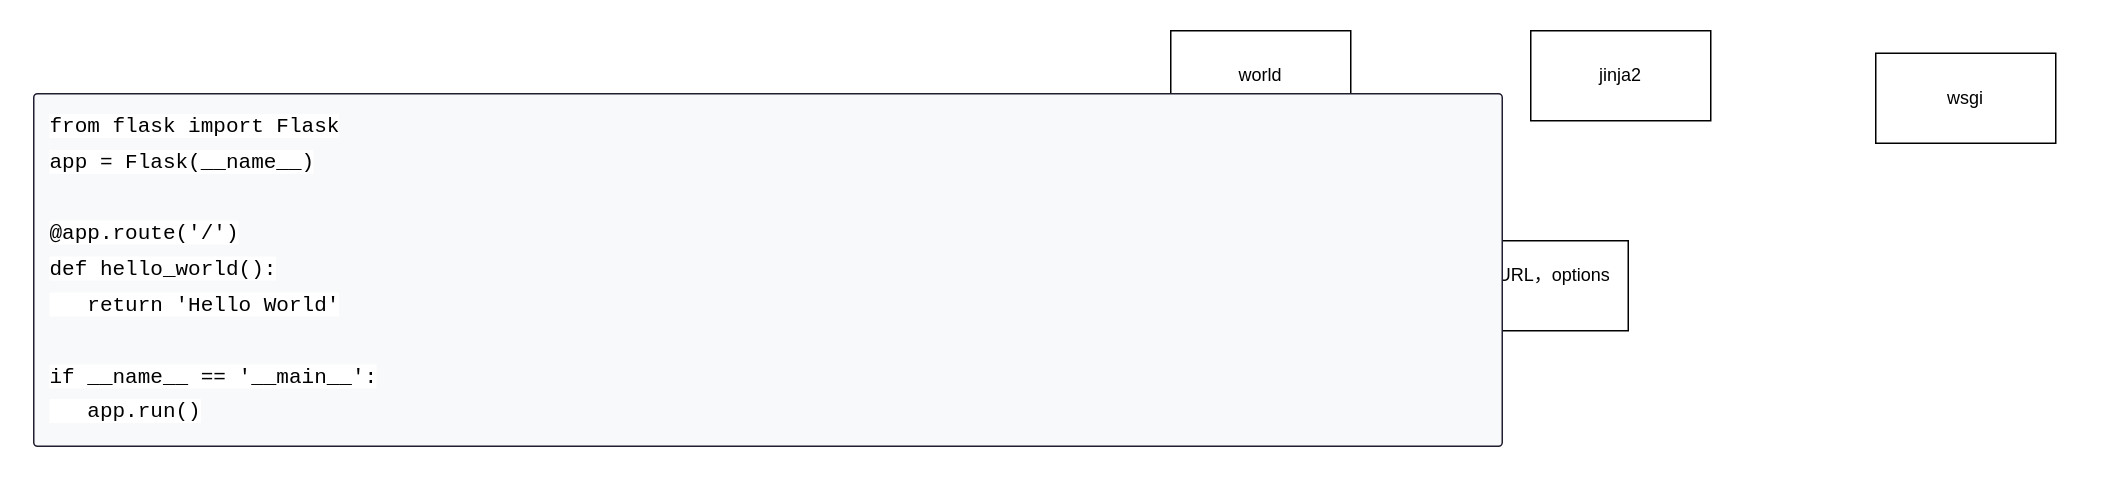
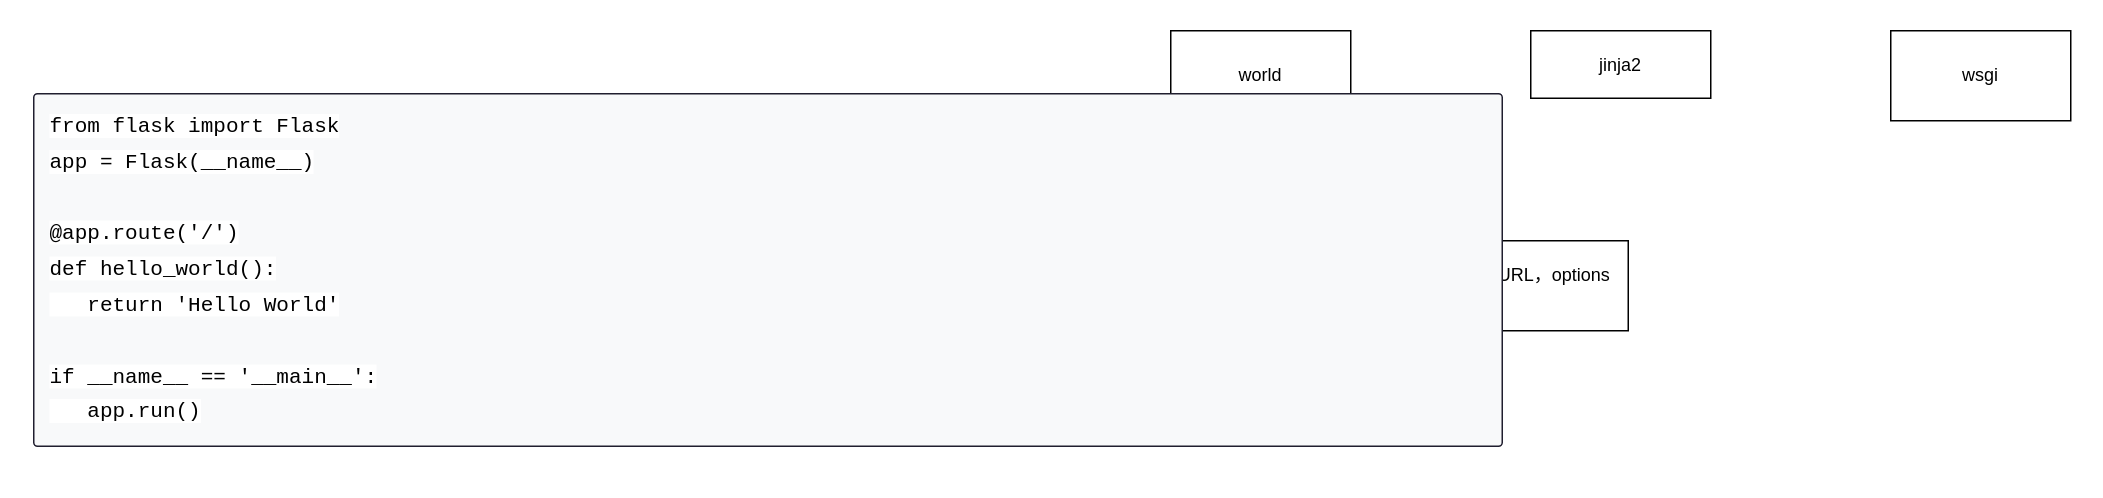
node "jinja2": size 180x90 -> 180x68
node "wsgi": moved (1966, 98) -> (1981, 76)
